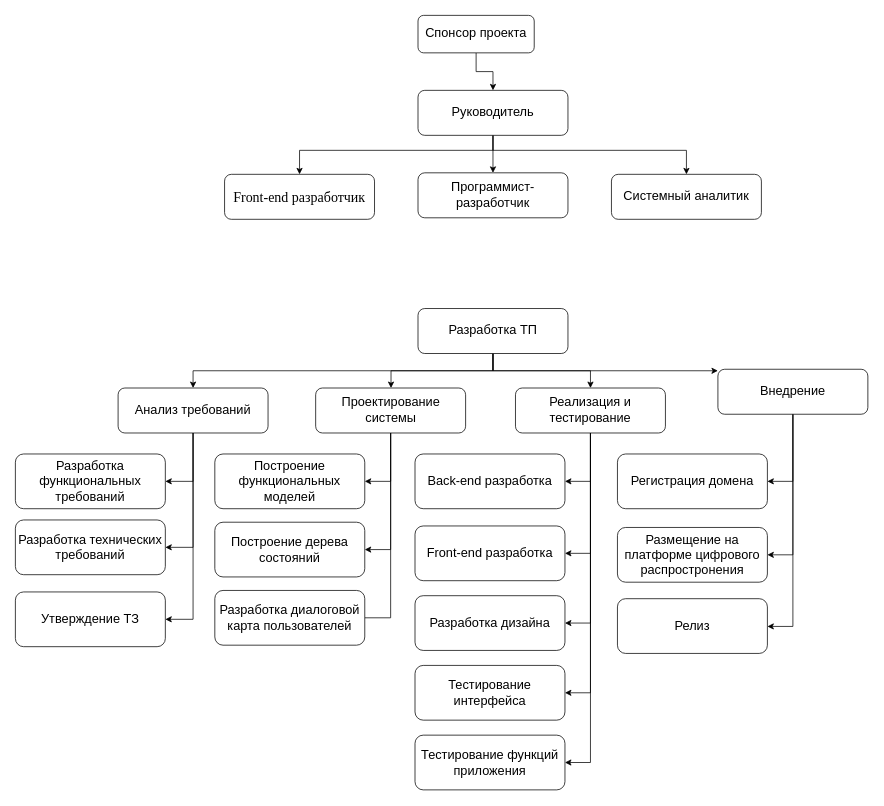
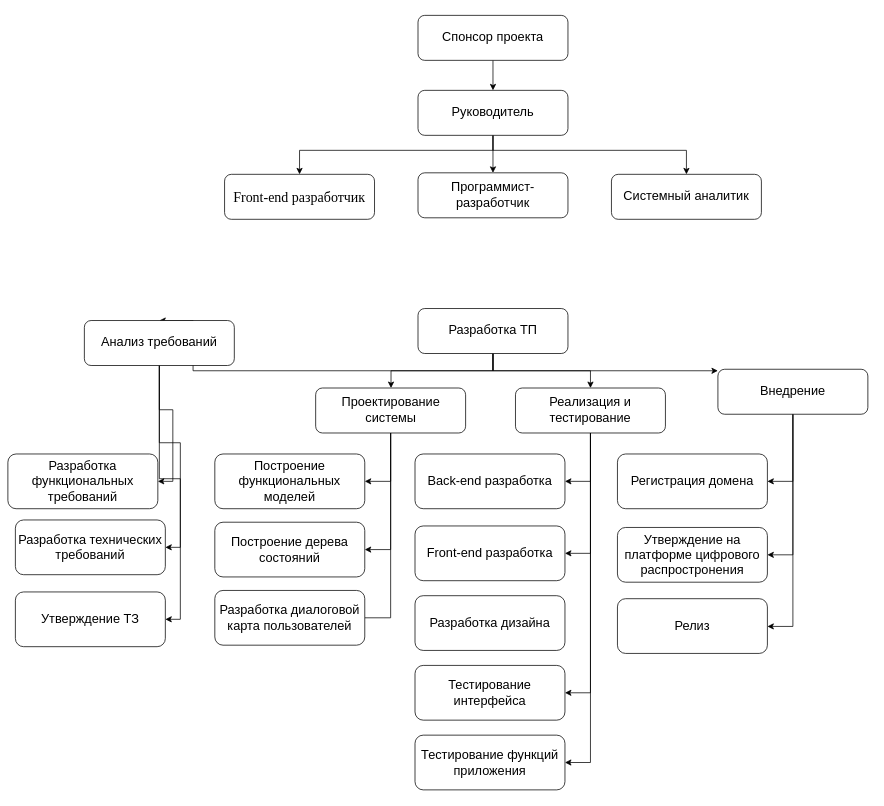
node "Спонсор проекта": size 116x38 -> 150x45
node "Анализ требований": moved (193, 411) -> (159, 343)
node "Разработка функциональных требований": moved (90, 482) -> (83, 482)
node "Размещение на платформе цифрового распростронения": label "Размещение на платформе цифрового распростронения" -> "Утверждение на платформе цифрового распростронения"
edge "Реализация и тестирование" -> "Разработка дизайна": removed
